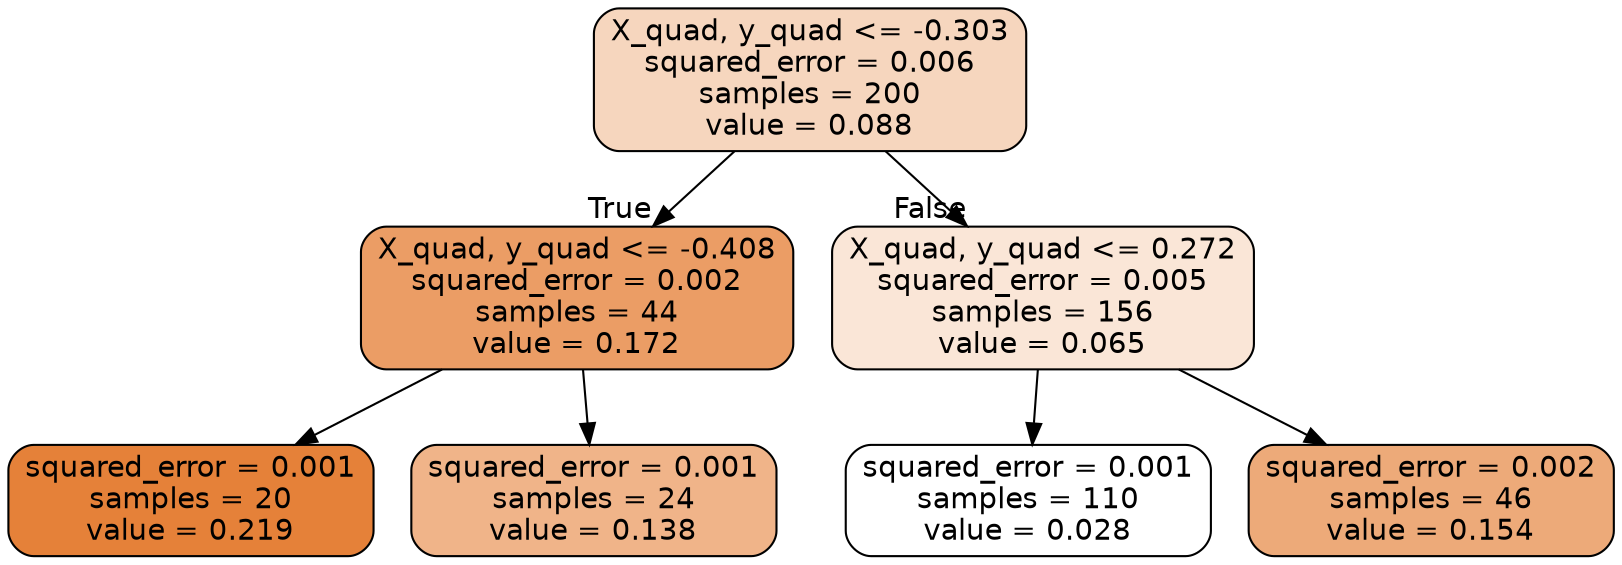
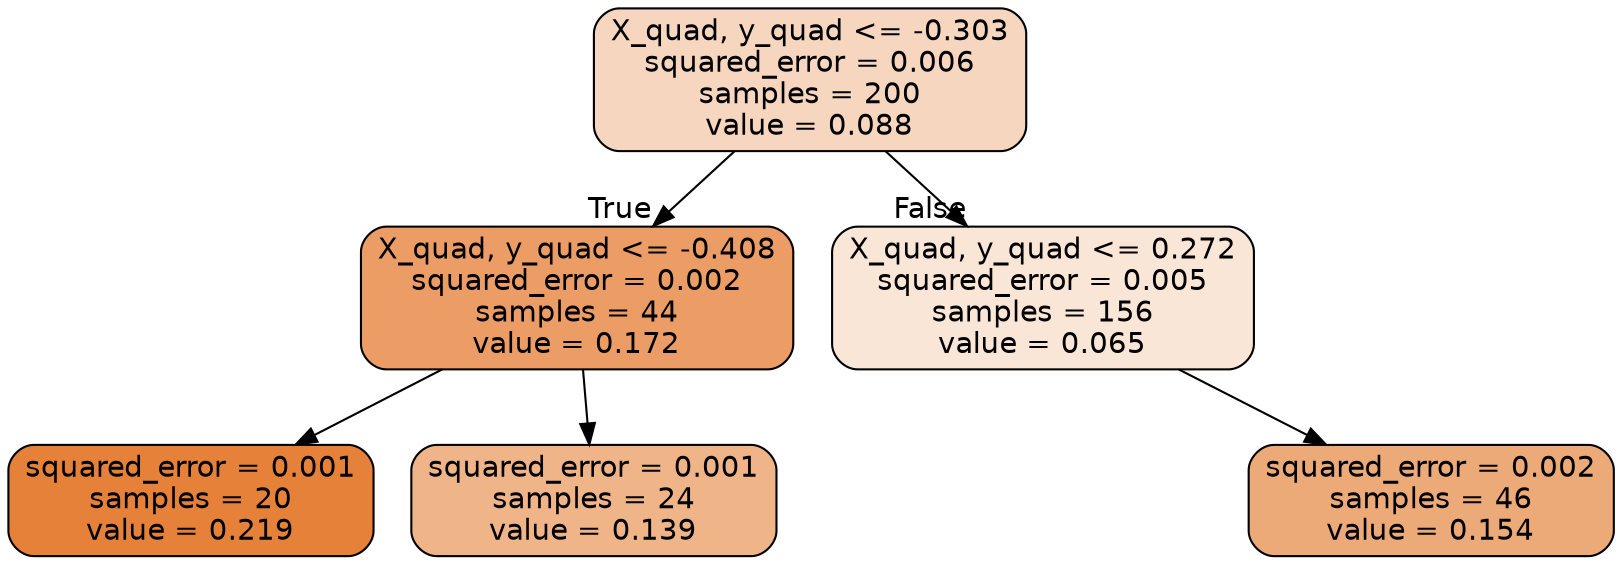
node "squared_error = 0.001 samples = 24 value = 0.138": label "squared_error = 0.001 samples = 24 value = 0.138" -> "squared_error = 0.001 samples = 24 value = 0.139"
node "squared_error = 0.001 samples = 110 value = 0.028": removed
